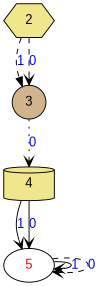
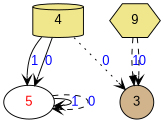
node "2": label "2" -> "9"
edge "3" -> "4": reversed
